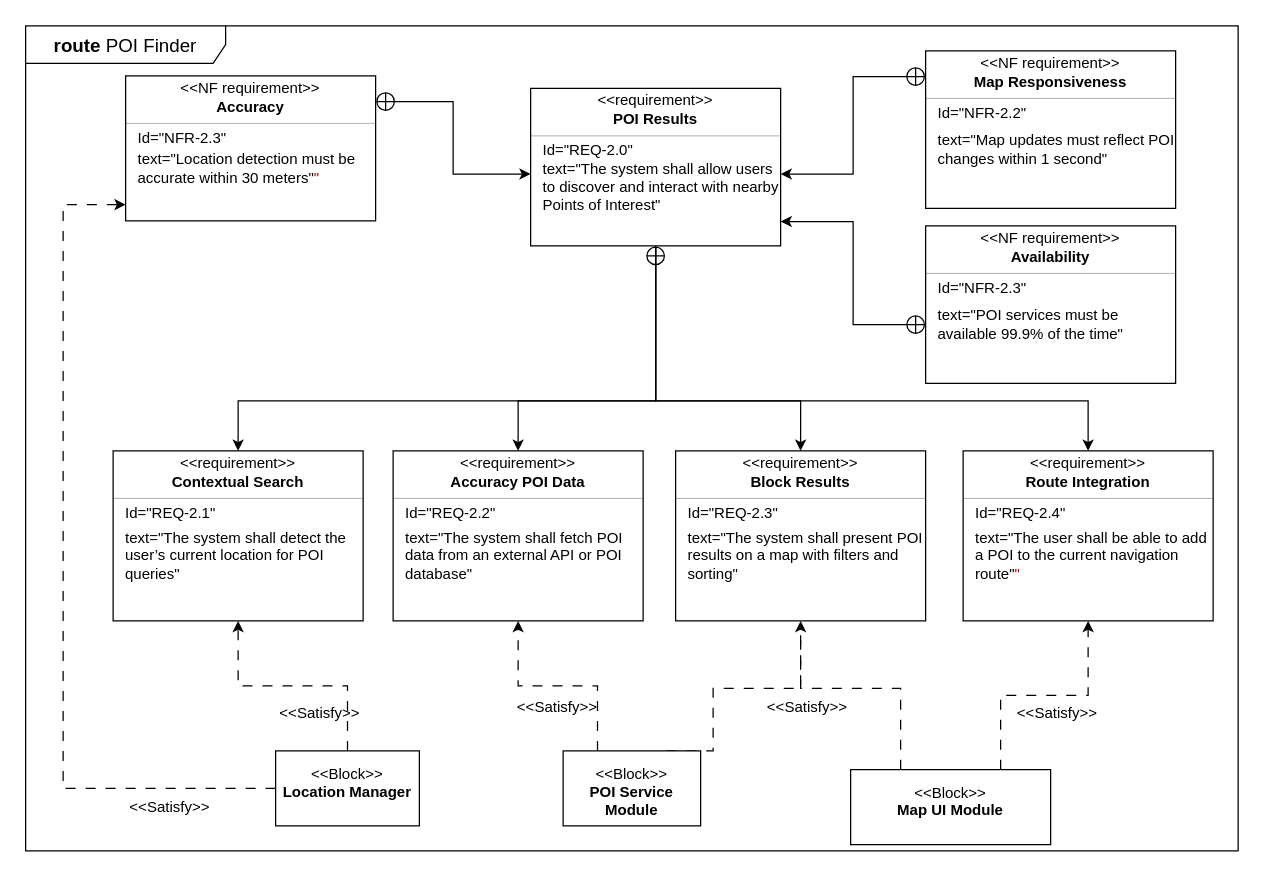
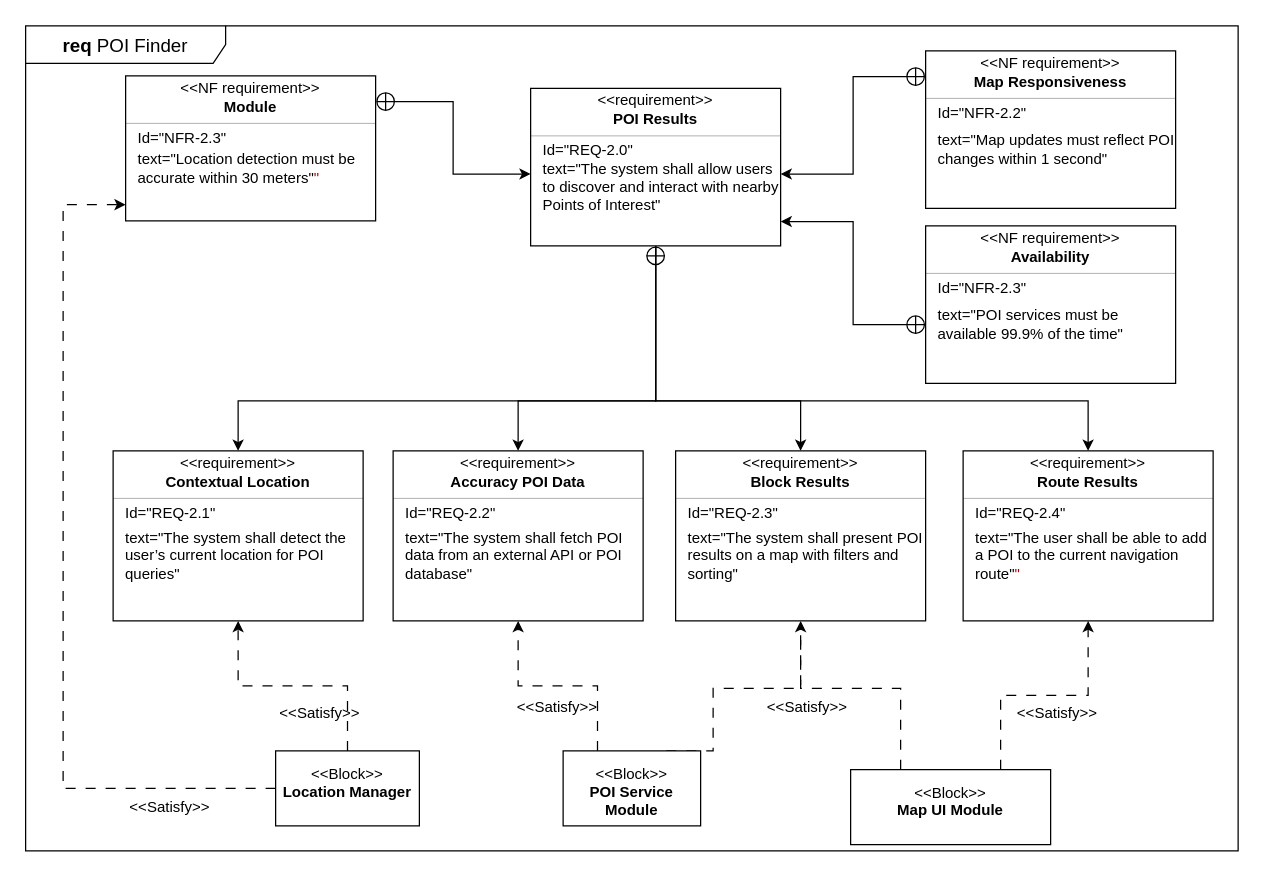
node "route POI Finder": label "route POI Finder" -> "req POI Finder"
node "Accuracy": label "Accuracy" -> "Module"
node "Contextual Search": label "Contextual Search" -> "Contextual Location"
node "Route Integration": label "Route Integration" -> "Route Results"
